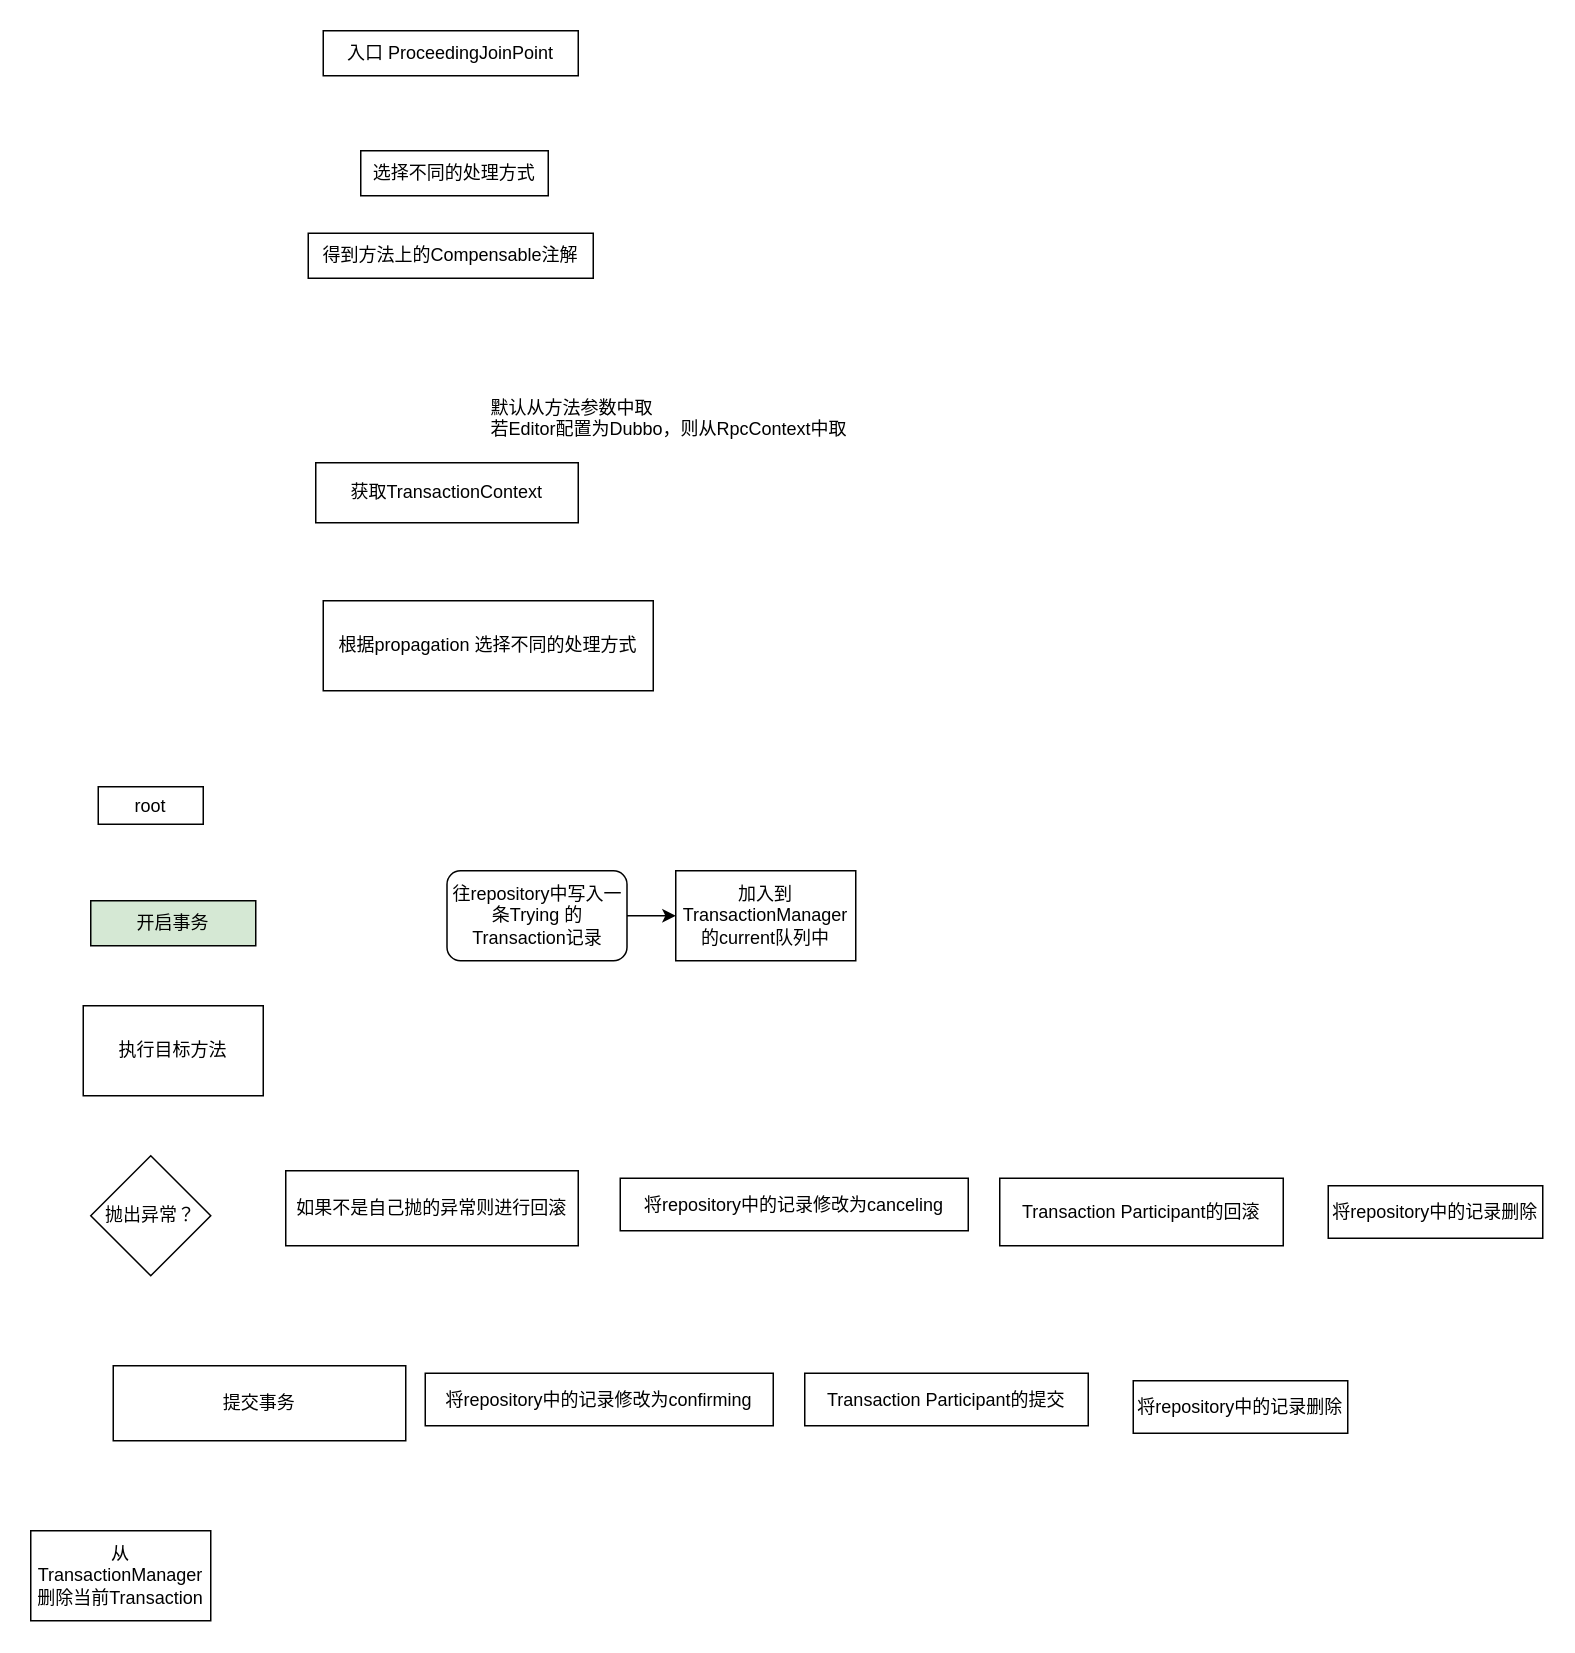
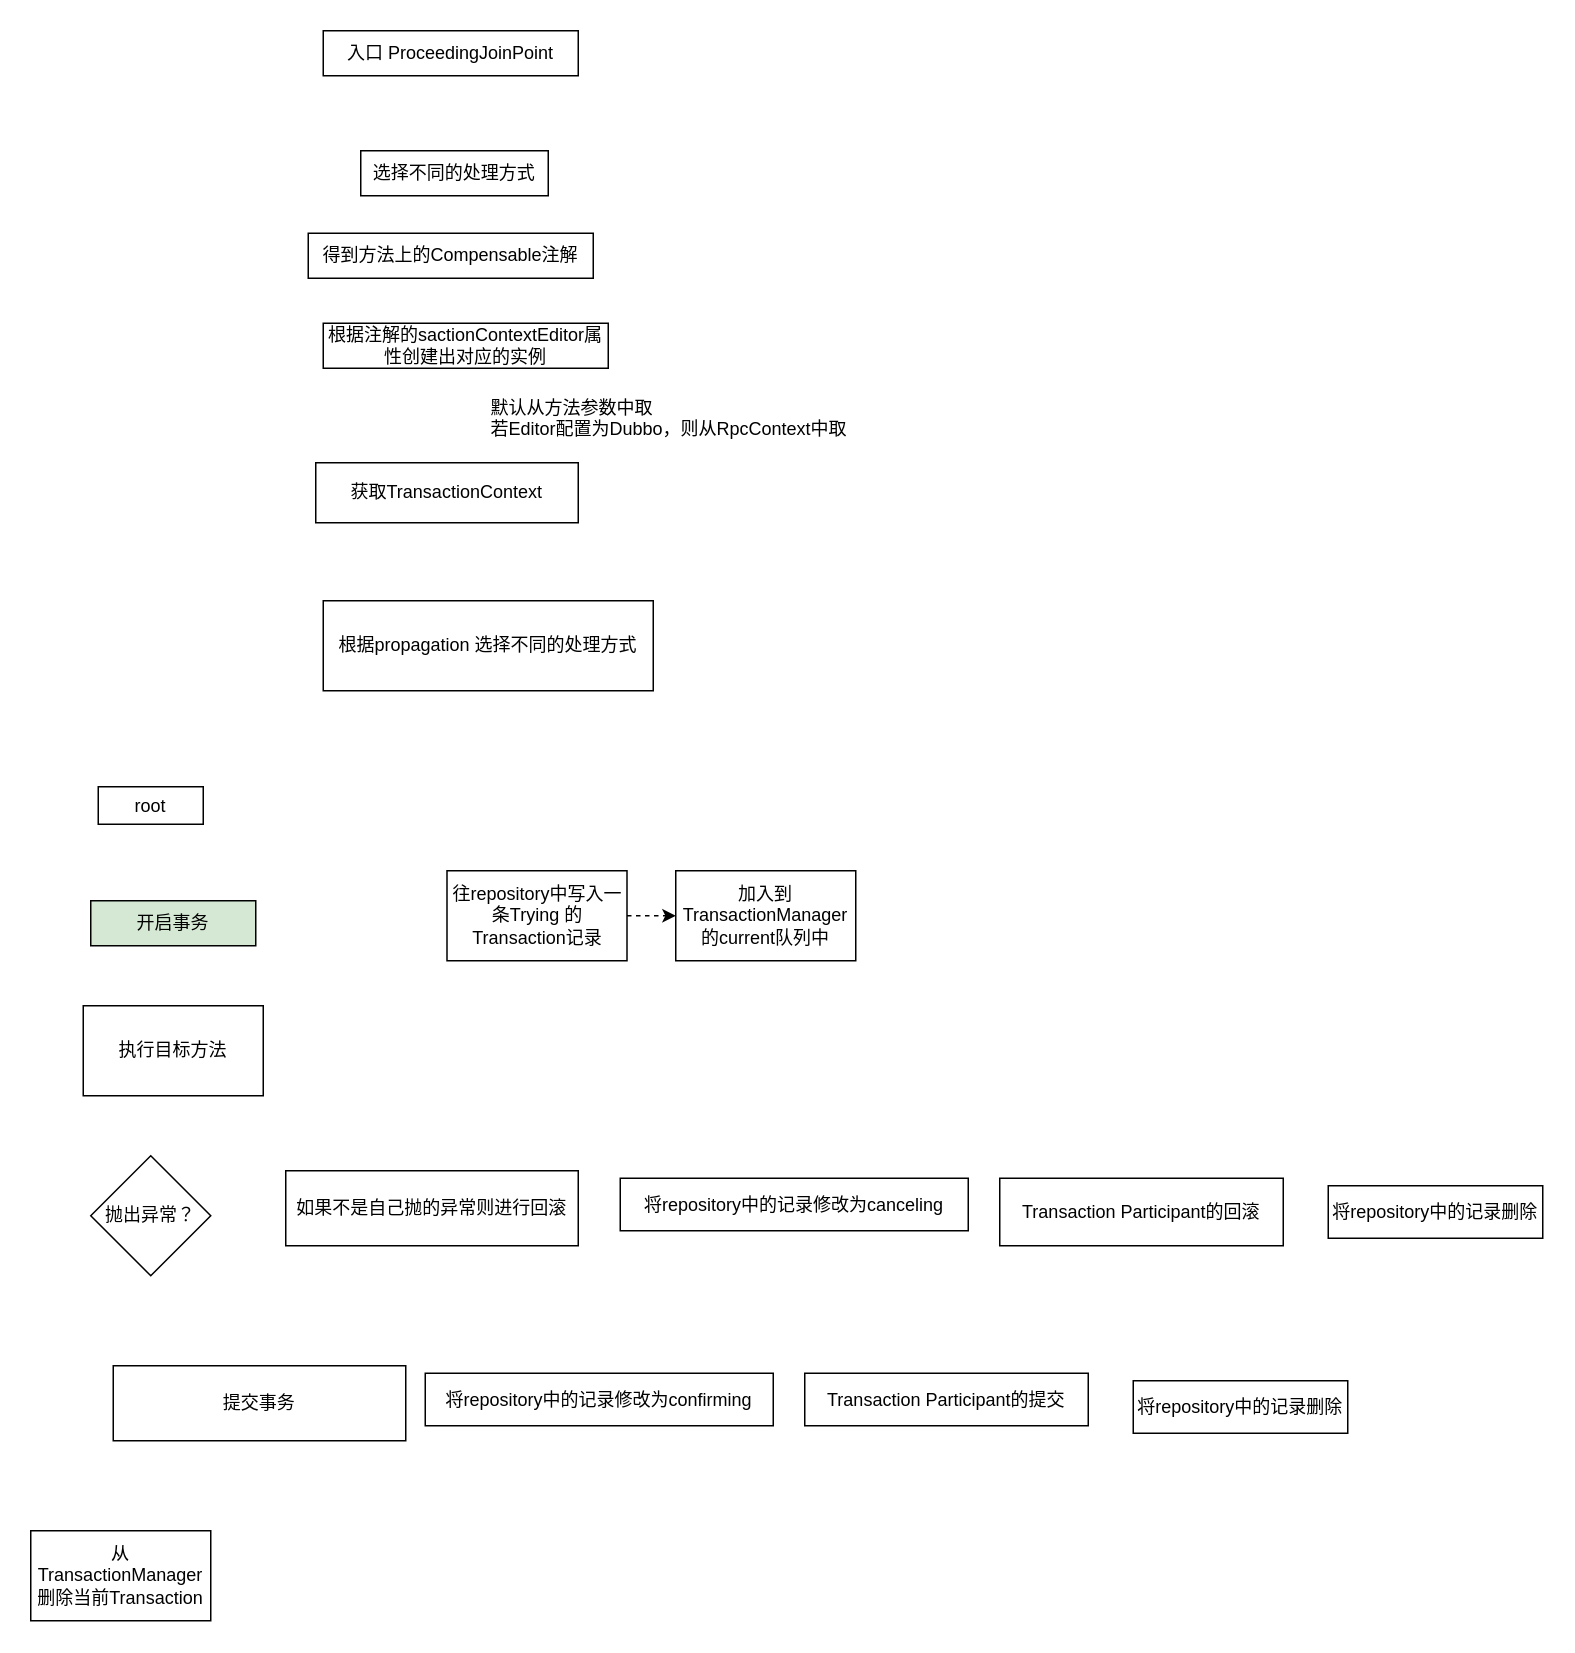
node "根据注解的sactionContextEditor属性创建出对应的实例": added
node "往repository中写入一条Trying 的Transaction记录": shape rounded rectangle -> rectangle
edge "往repository中写入一条Trying 的Transaction记录" -> "加入到TransactionManager的current队列中": style solid -> dashed
